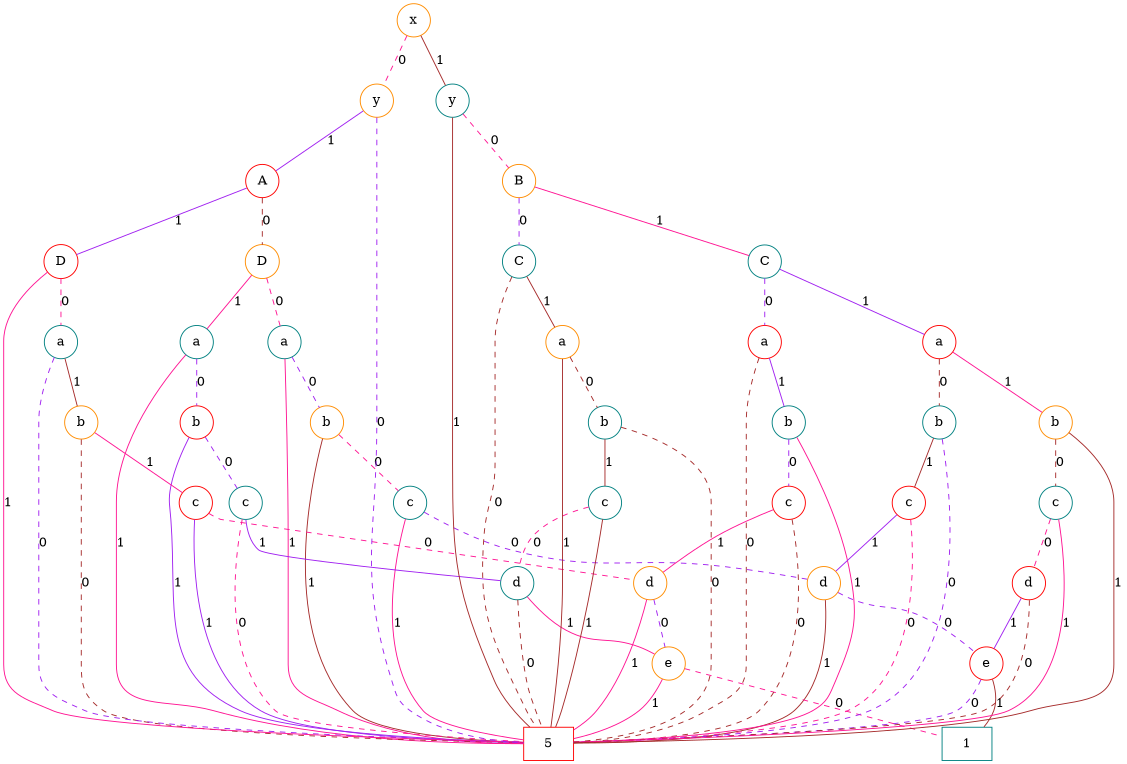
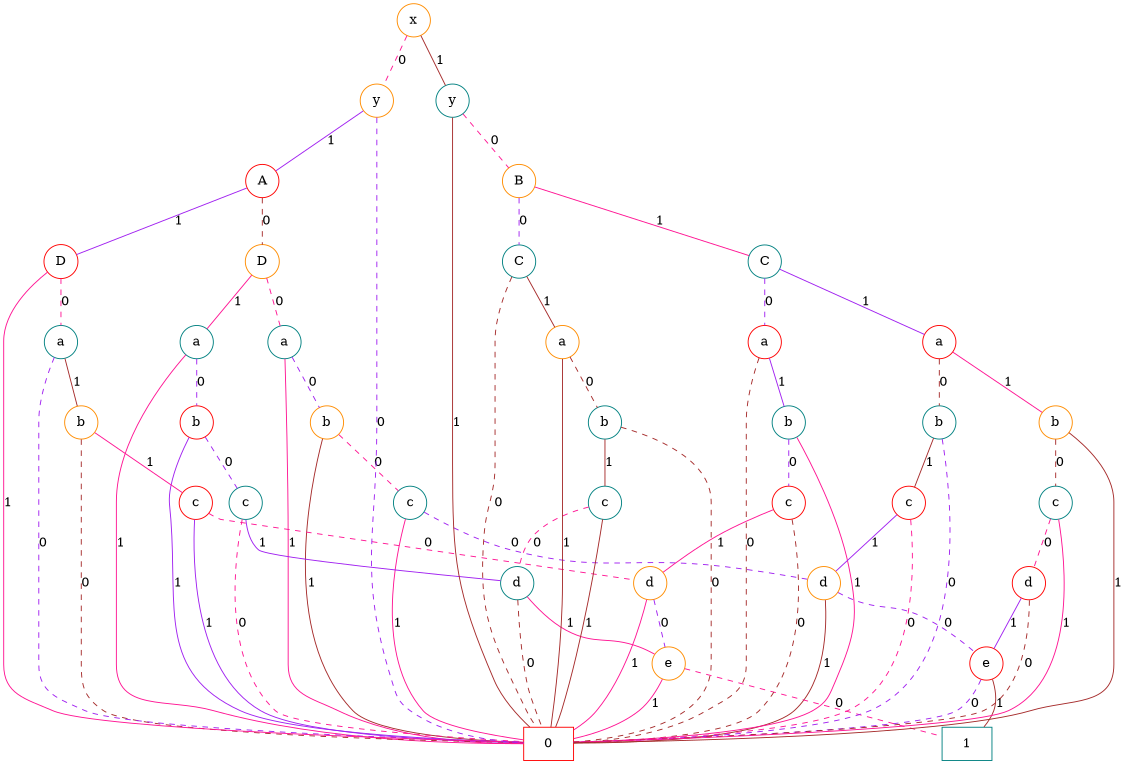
node "5": label "5" -> "0"
